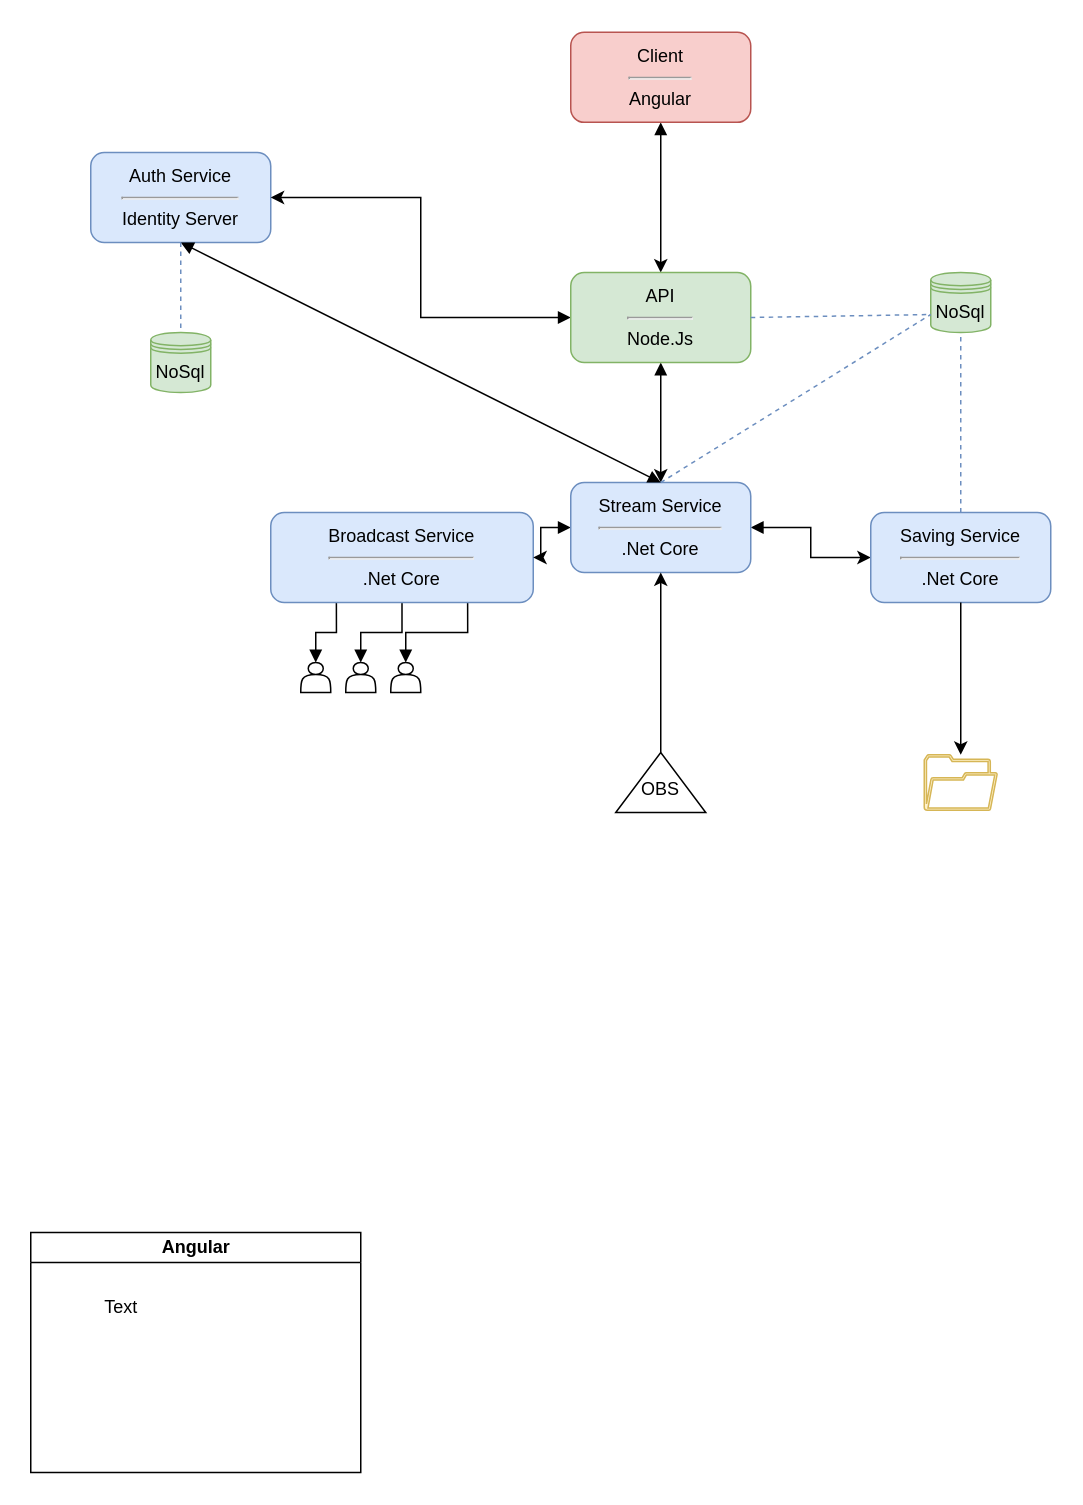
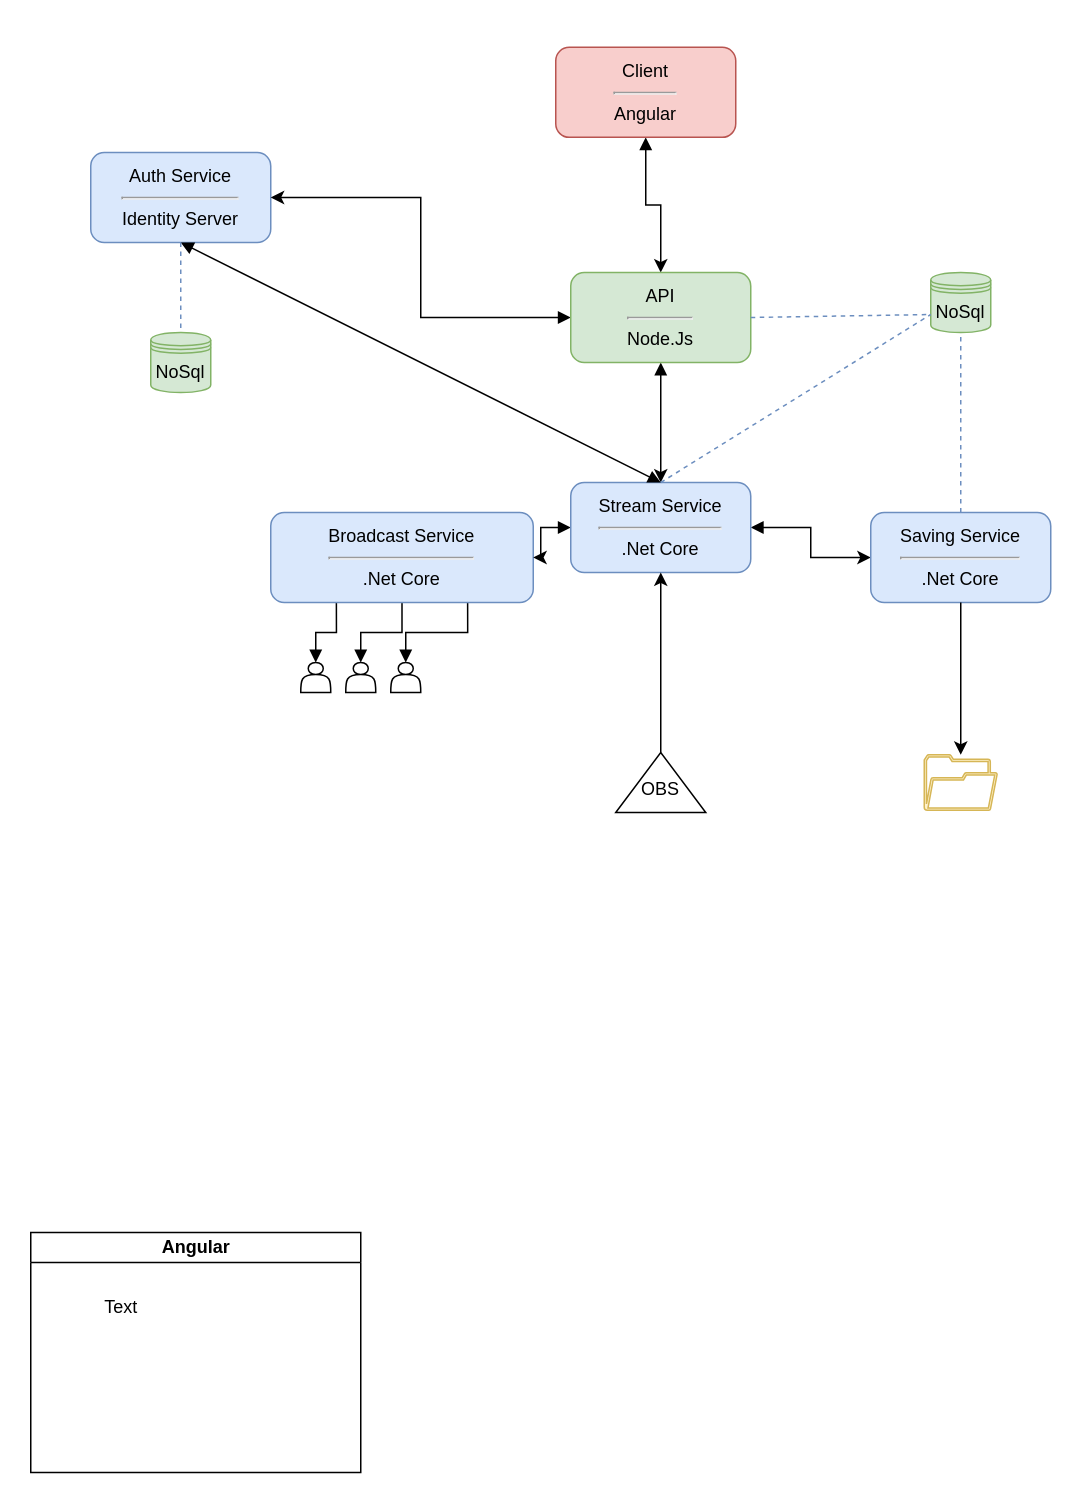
node "ClientAngular": moved (661, 77) -> (646, 92)
